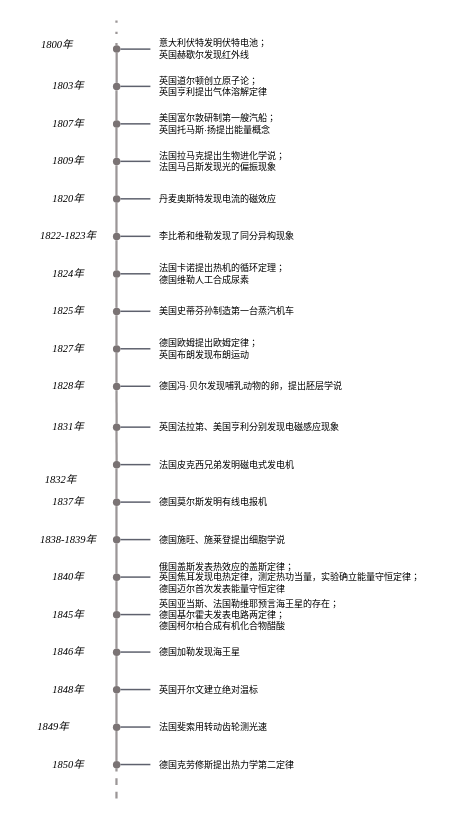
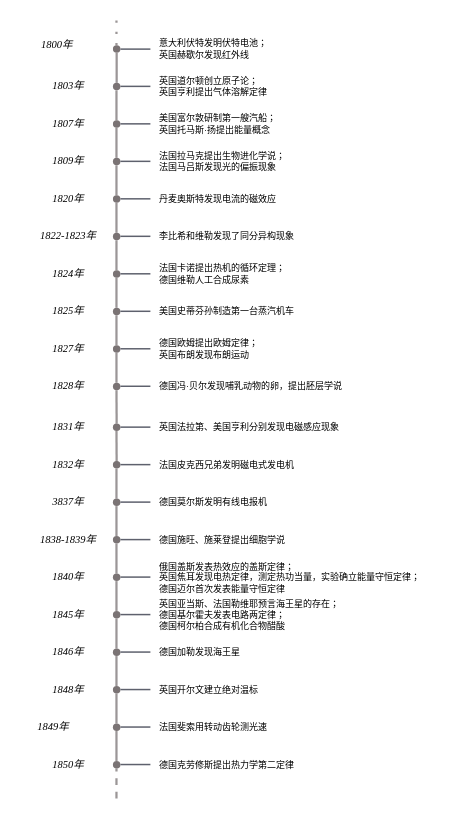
node "1832年": moved (60, 480) -> (68, 465)
node "1837年": label "1837年" -> "3837年"
